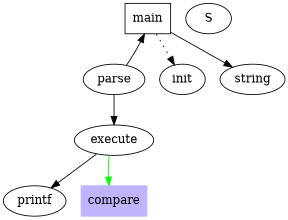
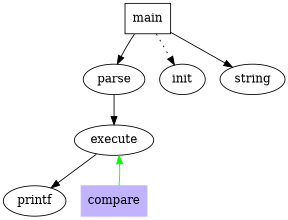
node "S": removed
edge "parse" -> "main": reversed
edge "execute" -> "compare": reversed
